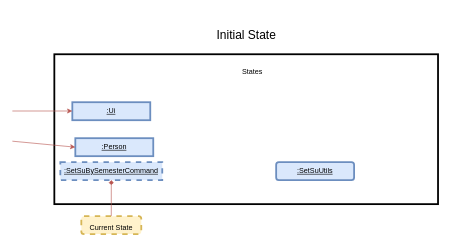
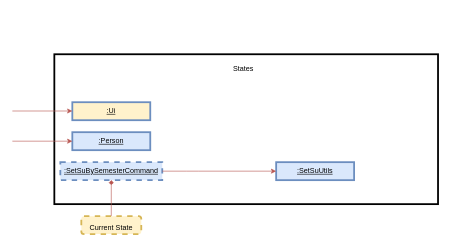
node "Initial State": removed
node "States": moved (252, 72) -> (243, 69)
node ":Ui": fillcolor #dae8fc -> #fff2cc
node ":Person": moved (114, 147) -> (111, 141)
edge ":SetSuBySemesterCommand" -> ":SetSuUtils": added
node ":SetSuUtils": shape rounded rectangle -> rectangle
